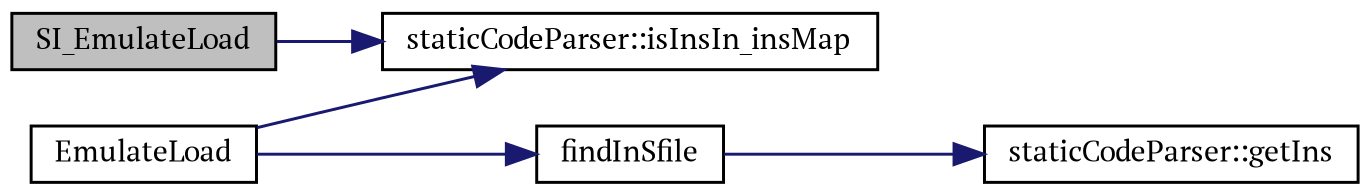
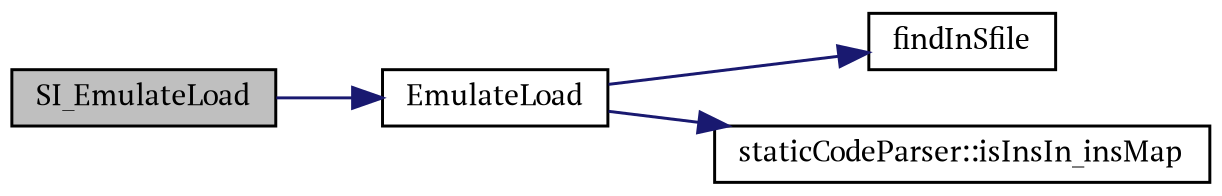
edge "SI_EmulateLoad" -> "staticCodeParser::isInsIn_insMap": now "SI_EmulateLoad" -> "EmulateLoad"
node "staticCodeParser::getIns": removed
